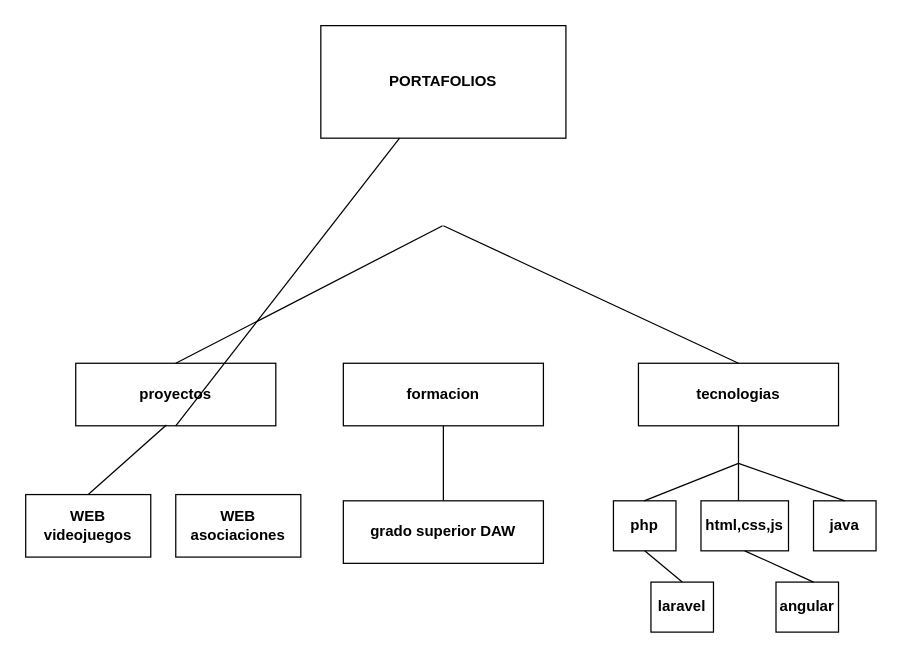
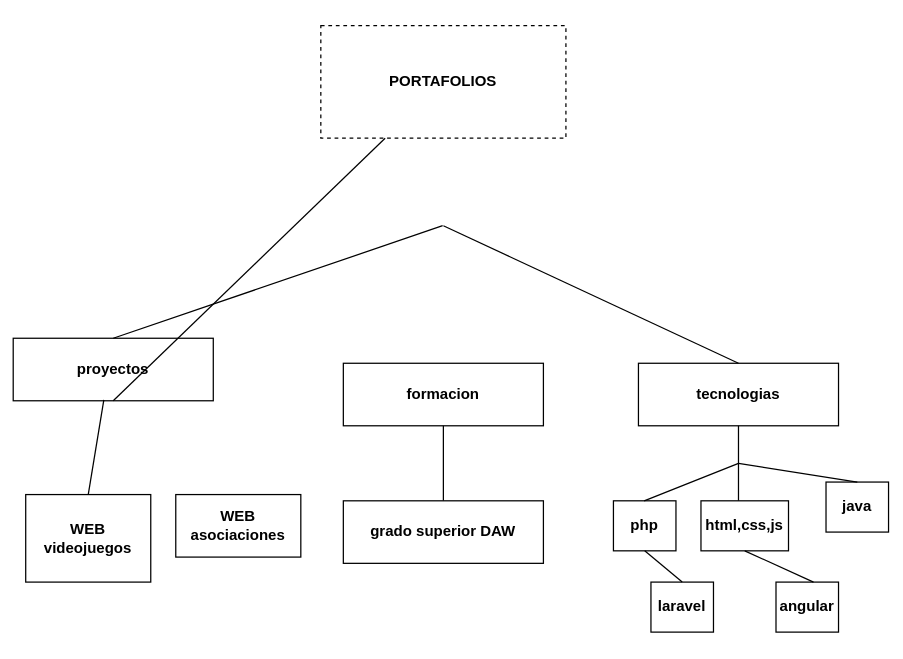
node "PORTAFOLIOS": style solid -> dashed
node "proyectos": moved (176, 394) -> (113, 369)
node "WEB videojuegos": size 125x63 -> 125x88
node "java": moved (844, 526) -> (857, 507)
